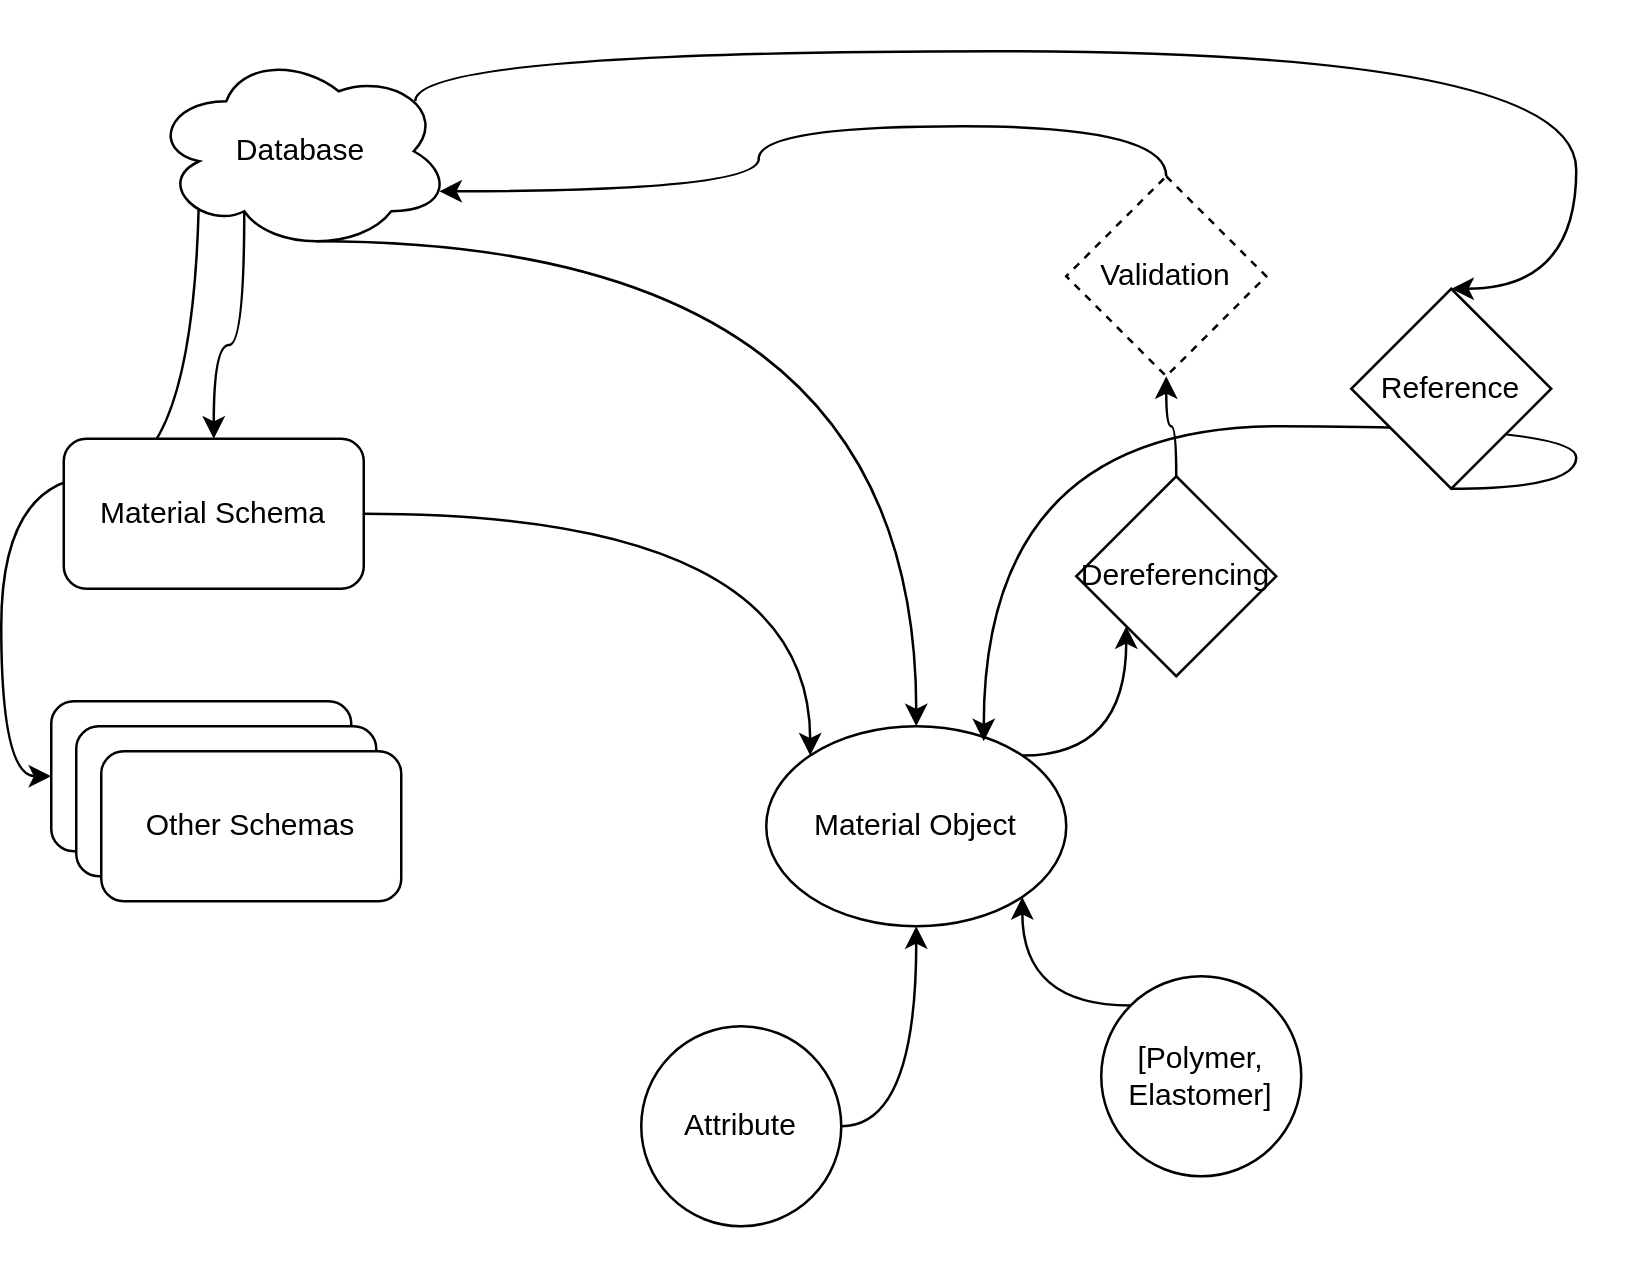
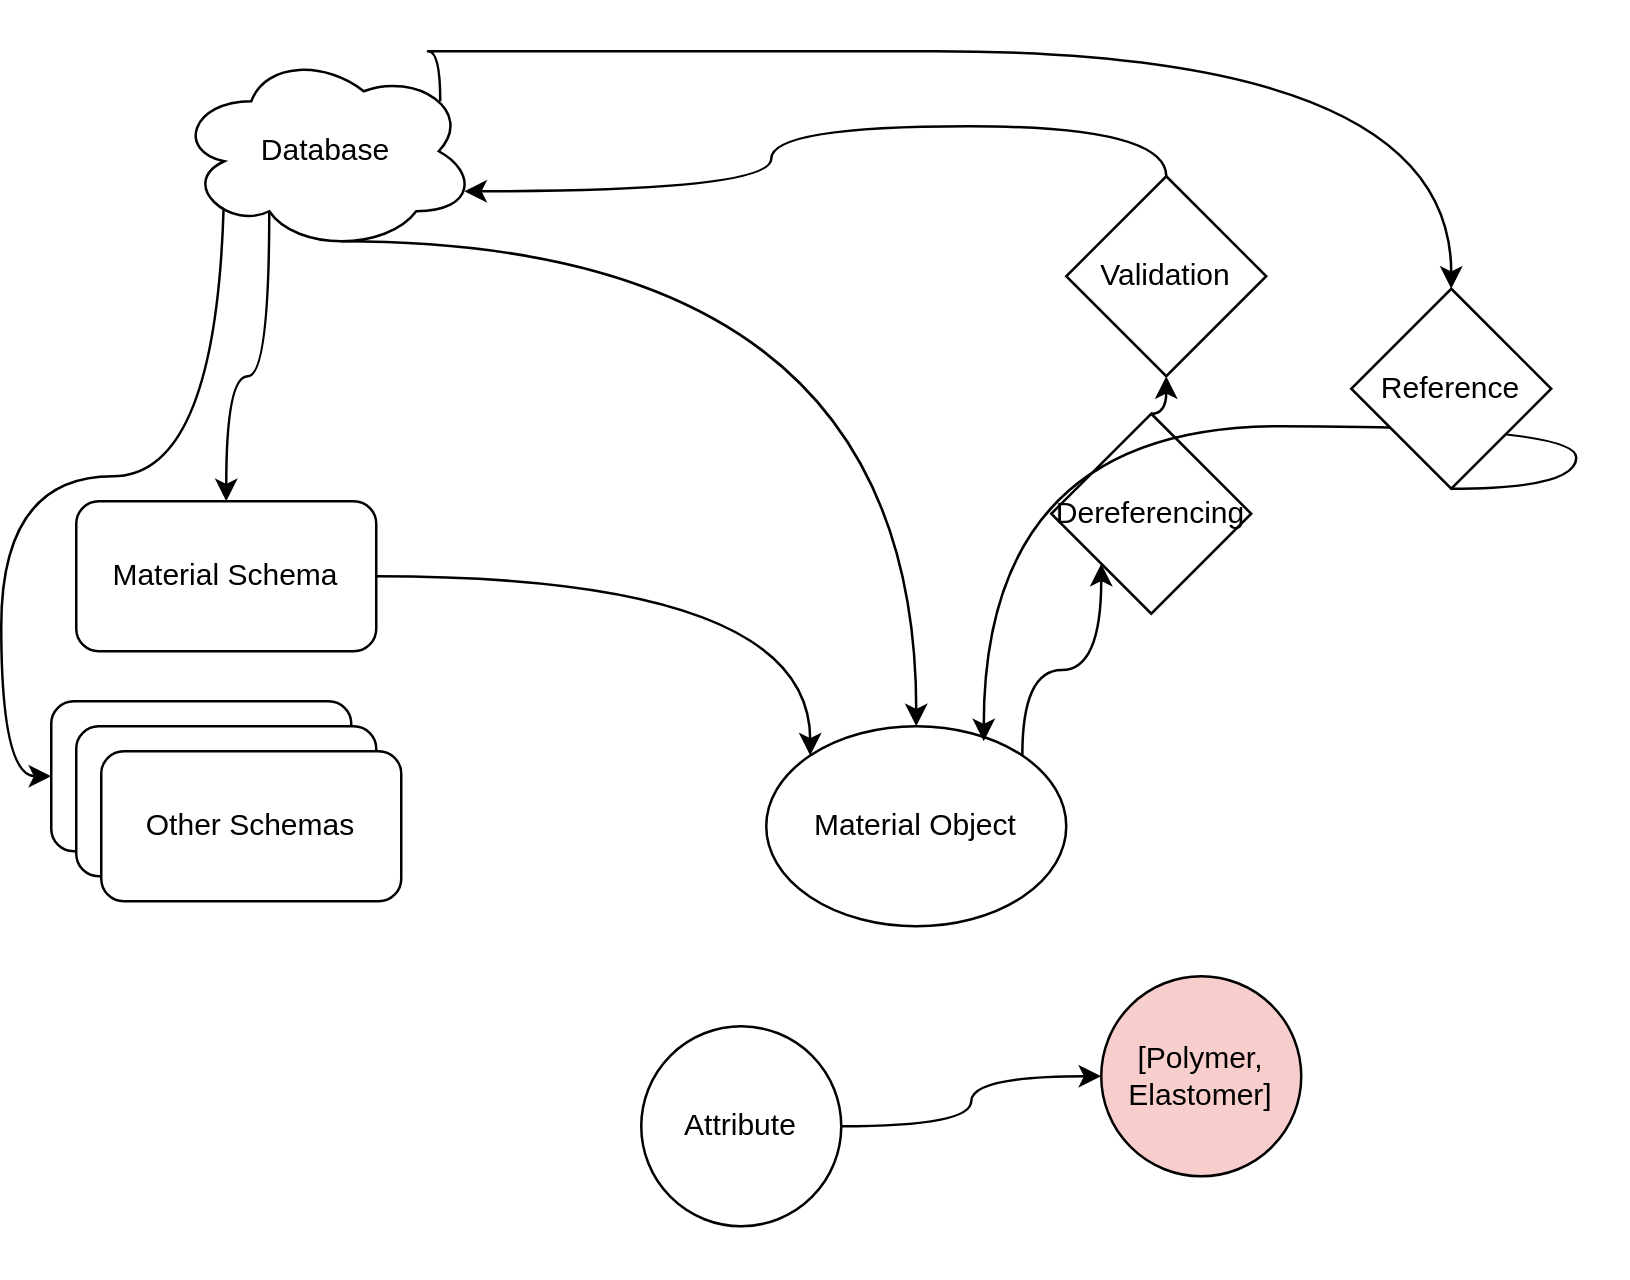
node "Database": moved (301, 151) -> (326, 151)
node "Validation": style dashed -> solid
node "Material Schema": moved (214, 514) -> (226, 576)
node "Dereferencing": moved (1176, 576) -> (1151, 514)
edge "[Polymer, Elastomer]" -> "Material Object": removed
edge "Attribute" -> "Material Object": now "Attribute" -> "[Polymer, Elastomer]"
node "[Polymer, Elastomer]": fillcolor #ffffff -> #f8cecc
